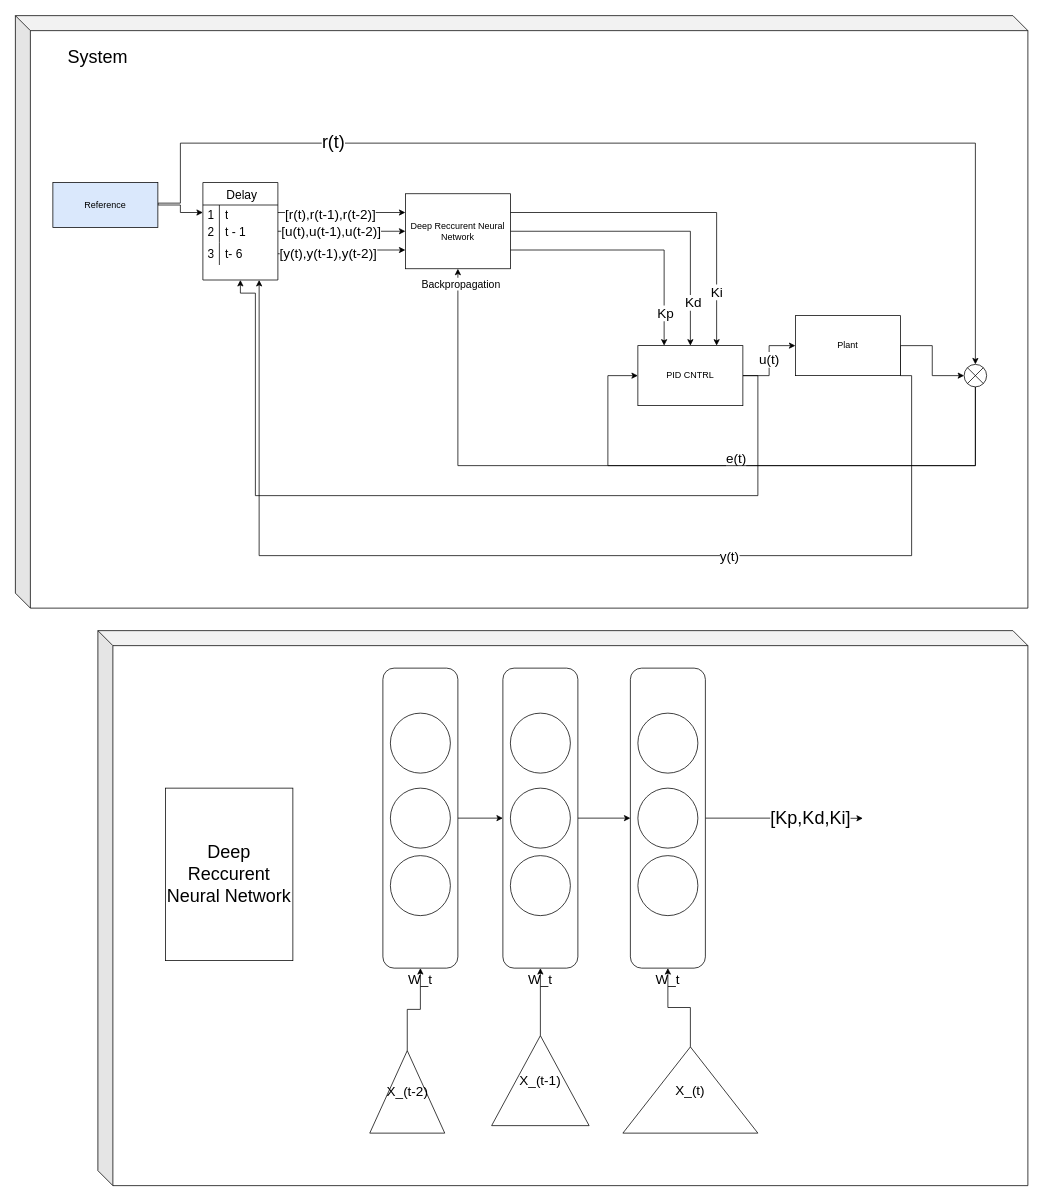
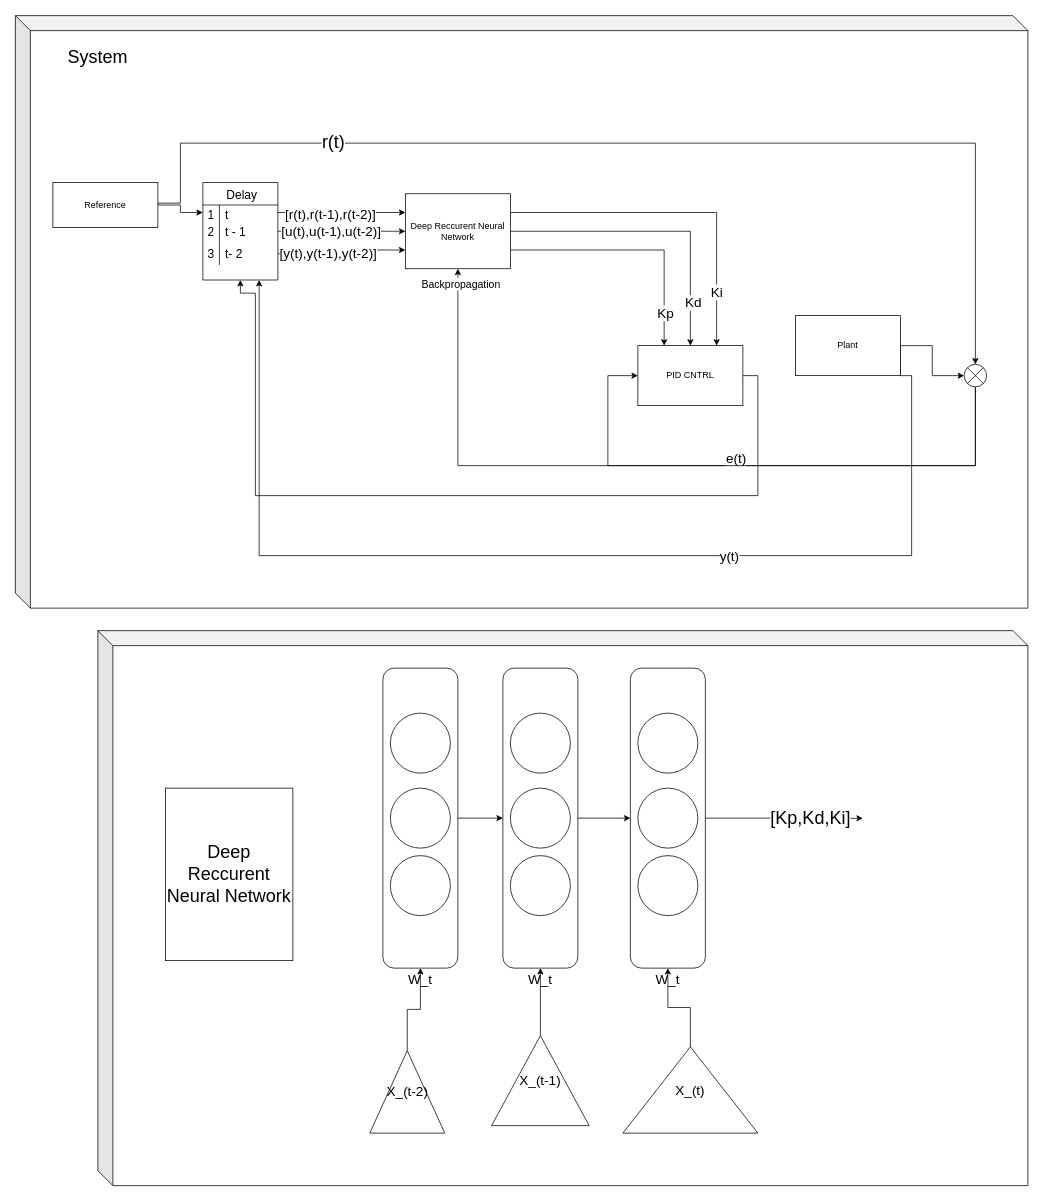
node "Reference": fillcolor #dae8fc -> #ffffff
node "t- 6": label "t- 6" -> "t- 2"
edge "PID CNTRL" -> "Plant": removed, label "u(t)"
